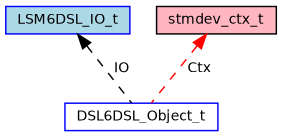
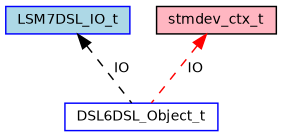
node "LSM6DSL_IO_t": label "LSM6DSL_IO_t" -> "LSM7DSL_IO_t"
edge "DSL6DSL_Object_t" -> "stmdev_ctx_t": label " Ctx" -> " IO"
